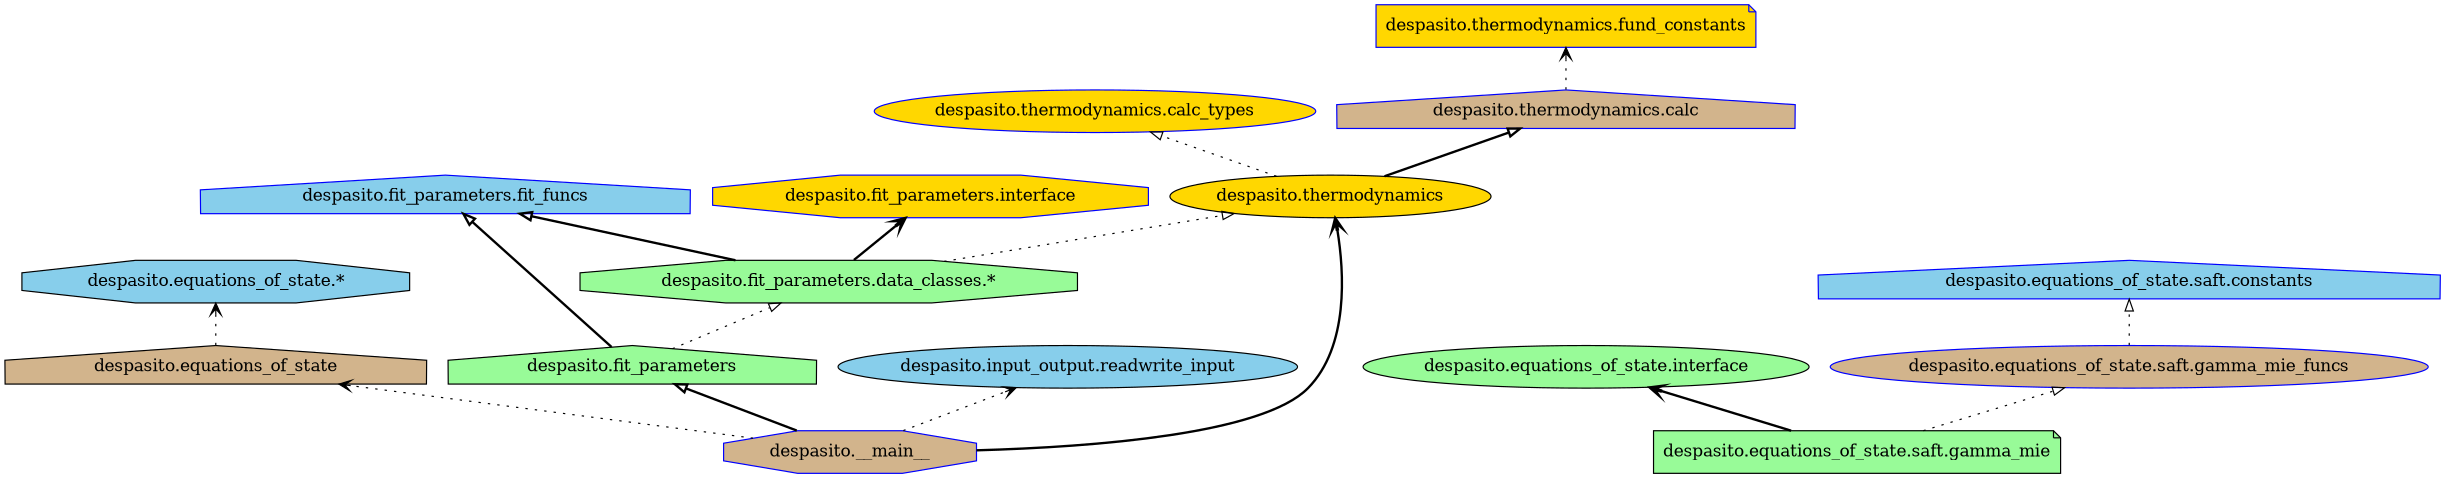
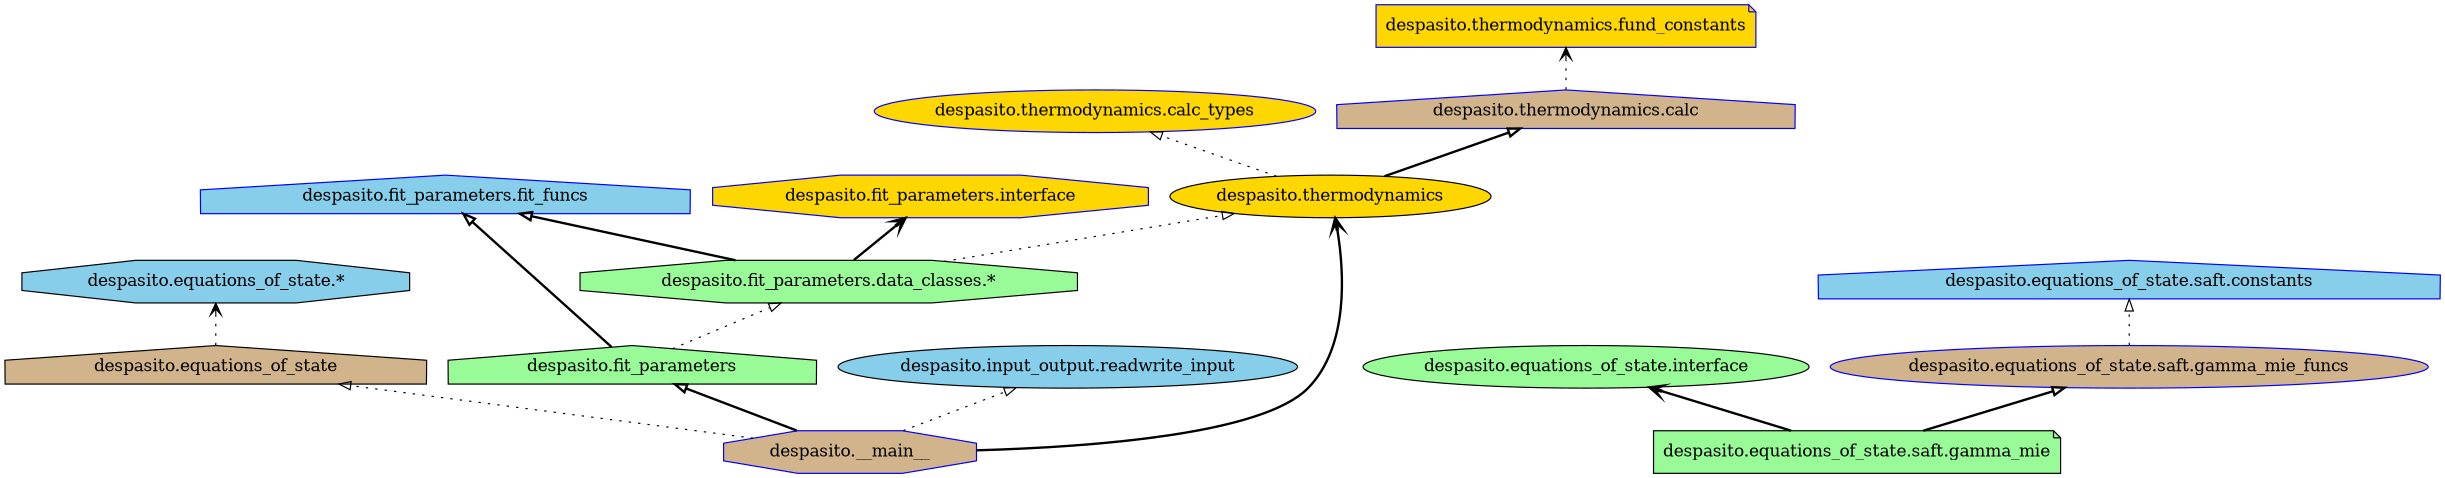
edge "despasito.__main__" -> "despasito.input_output.readwrite_input": arrowhead vee -> onormal
edge "despasito.equations_of_state.saft.gamma_mie" -> "despasito.equations_of_state.saft.gamma_mie_funcs": style dotted -> bold
edge "despasito.__main__" -> "despasito.equations_of_state": arrowhead vee -> onormal
